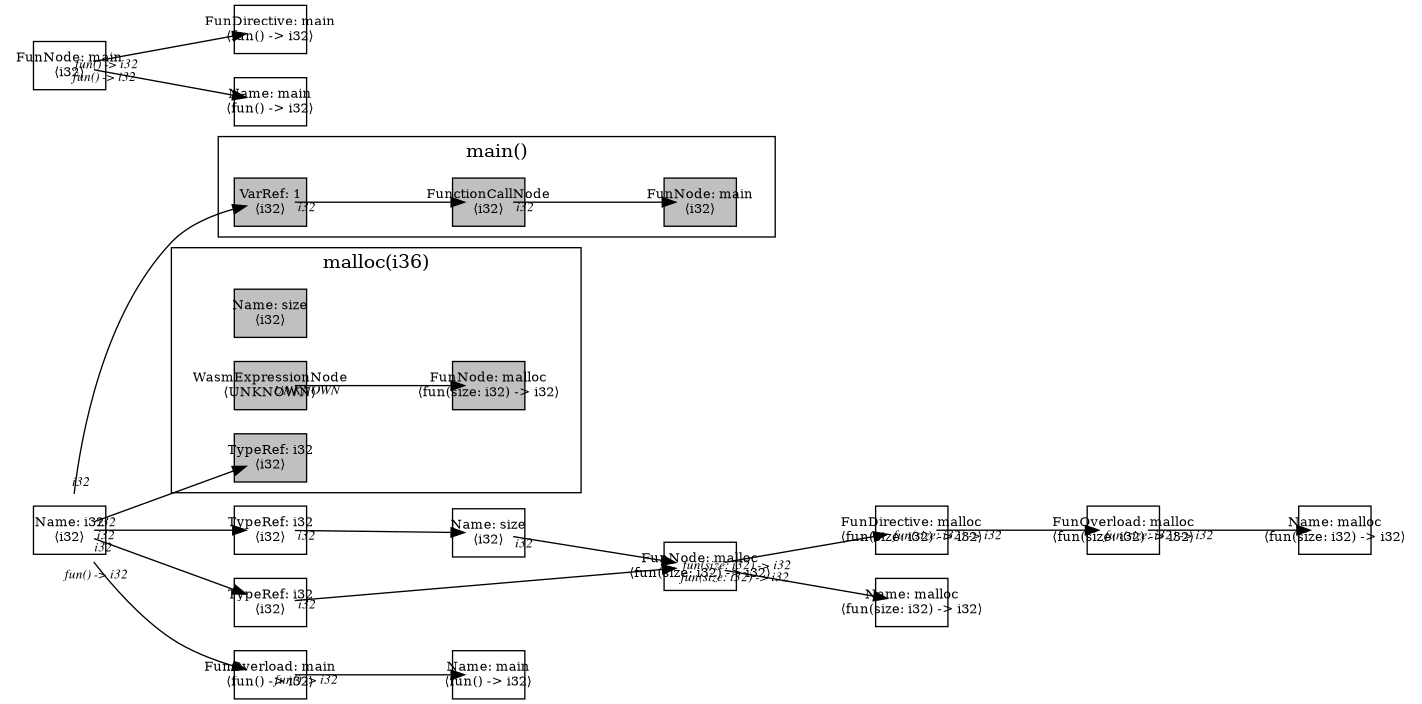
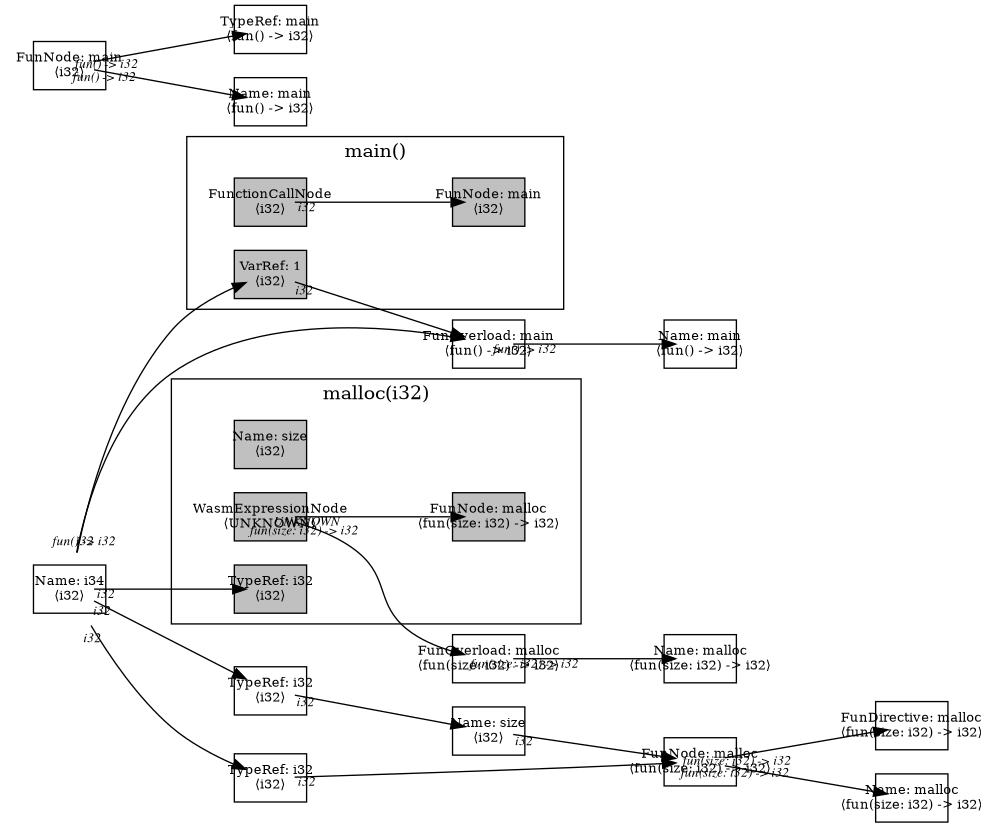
node "FunDirective: main ⟨fun() -> i32⟩": label "FunDirective: main ⟨fun() -> i32⟩" -> "TypeRef: main ⟨fun() -> i32⟩"
edge "VarRef: 1 ⟨i32⟩" -> "FunctionCallNode ⟨i32⟩": now "VarRef: 1 ⟨i32⟩" -> "FunOverload: main ⟨fun() -> i32⟩"
cluster "malloc(i36)": label "malloc(i36)" -> "malloc(i32)"
node "Name: i32 ⟨i32⟩": label "Name: i32 ⟨i32⟩" -> "Name: i34 ⟨i32⟩"
edge "FunDirective: malloc ⟨fun(size: i32) -> i32⟩" -> "FunOverload: malloc ⟨fun(size: i32) -> i32⟩": now "WasmExpressionNode ⟨UNKNOWN⟩" -> "FunOverload: malloc ⟨fun(size: i32) -> i32⟩"
